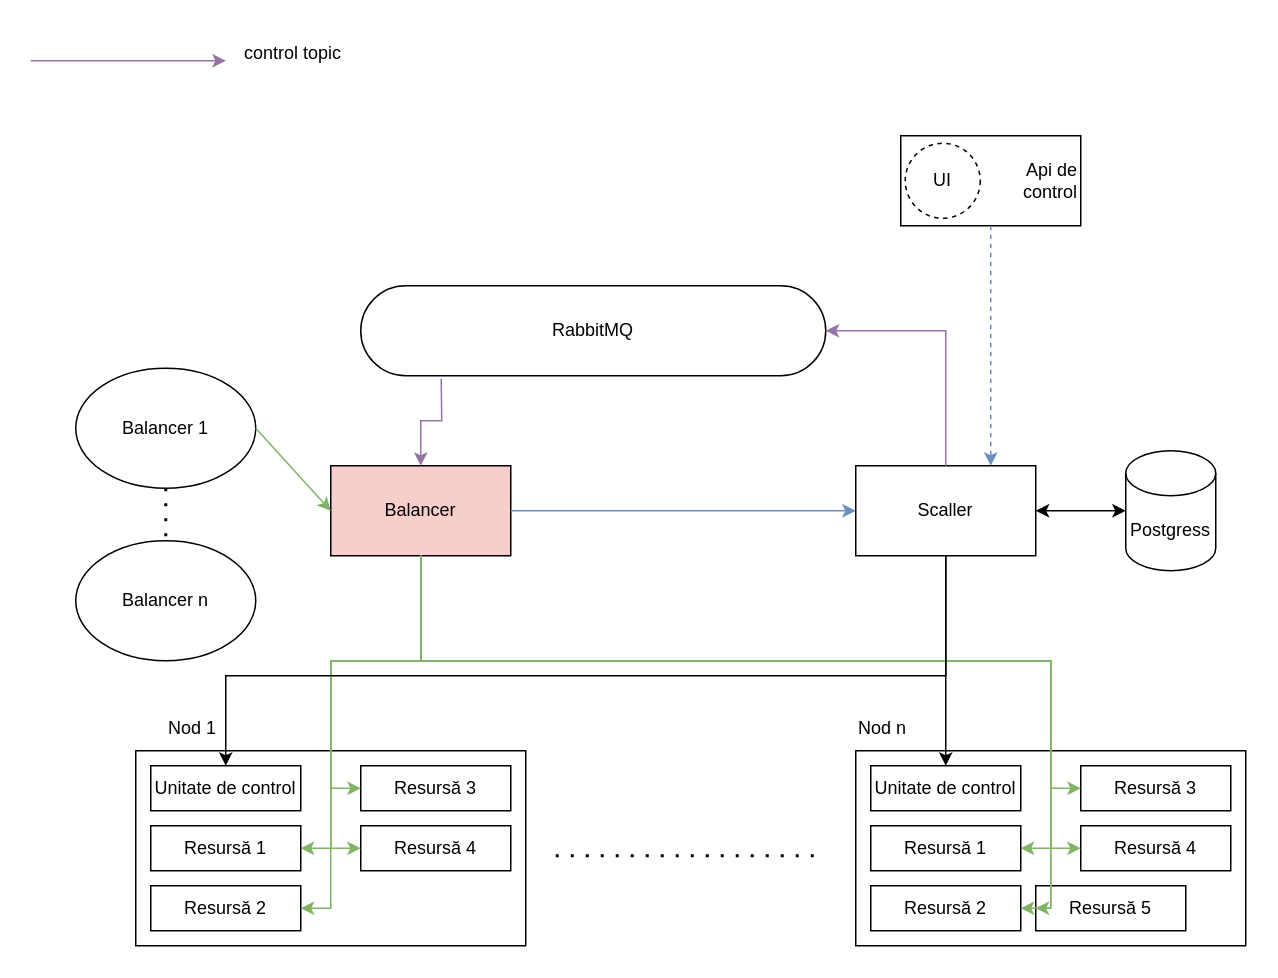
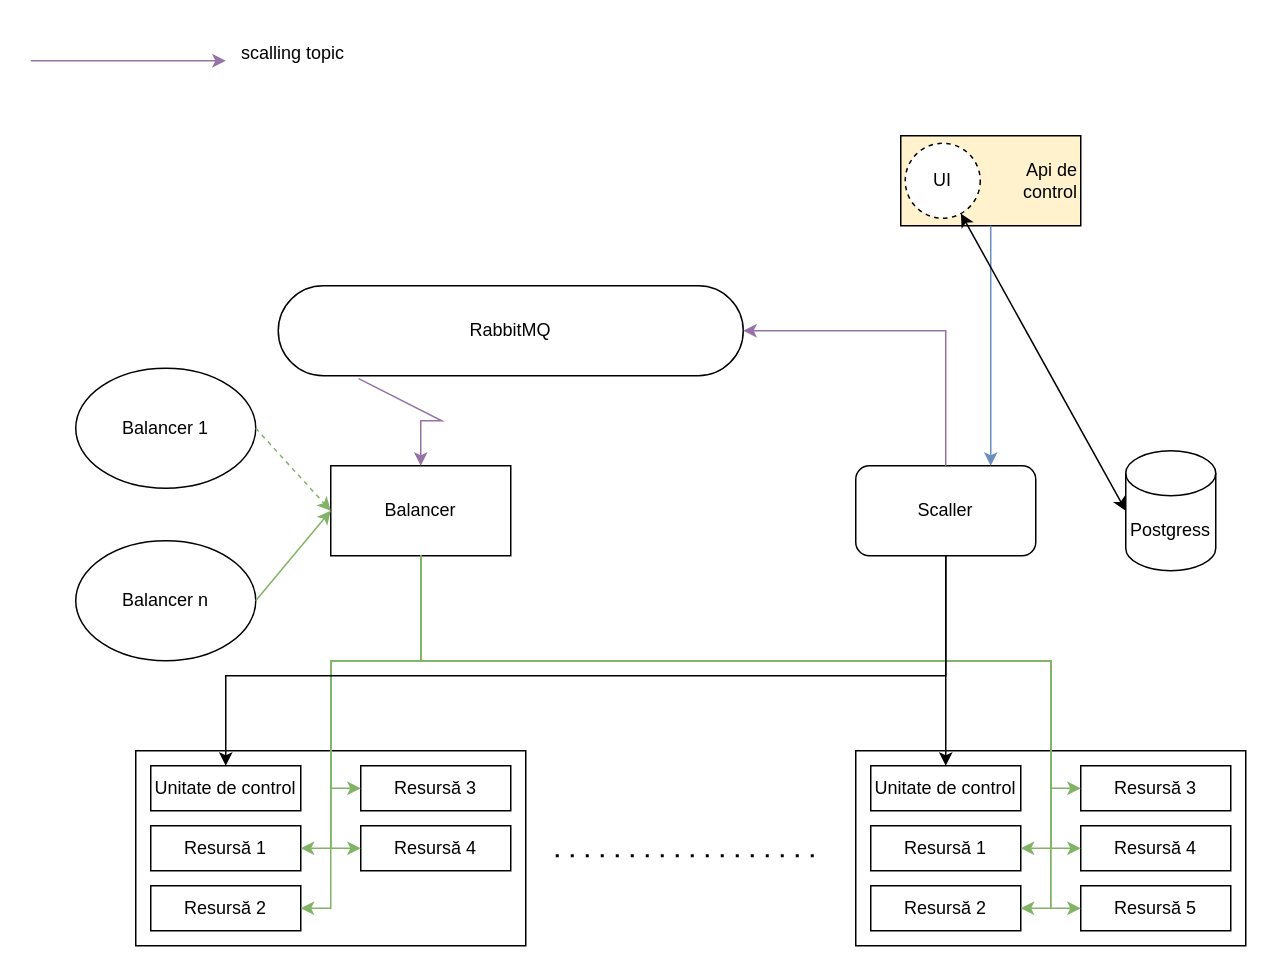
node "control topic": label "control topic" -> "scalling topic"
node "Api de control": fillcolor #ffffff -> #fff2cc
node "RabbitMQ": moved (593, 331) -> (511, 331)
edge "Api de control" -> "Scaller": style dashed -> solid
edge "Balancer 1" -> "Balancer": style solid -> dashed
edge "Balancer 1" -- "Balancer n": removed
node "Balancer": fillcolor #f8cecc -> #ffffff
edge "Balancer" -> "Scaller": removed
node "Scaller": shape rectangle -> rounded rectangle
edge "Scaller" -- "Postgress": now "UI" -- "Postgress"
edge "Balancer n" -> "Balancer": added
node "Nod 1": removed
node "Nod n": removed
node "Resursă 5": moved (1111, 908) -> (1156, 908)
